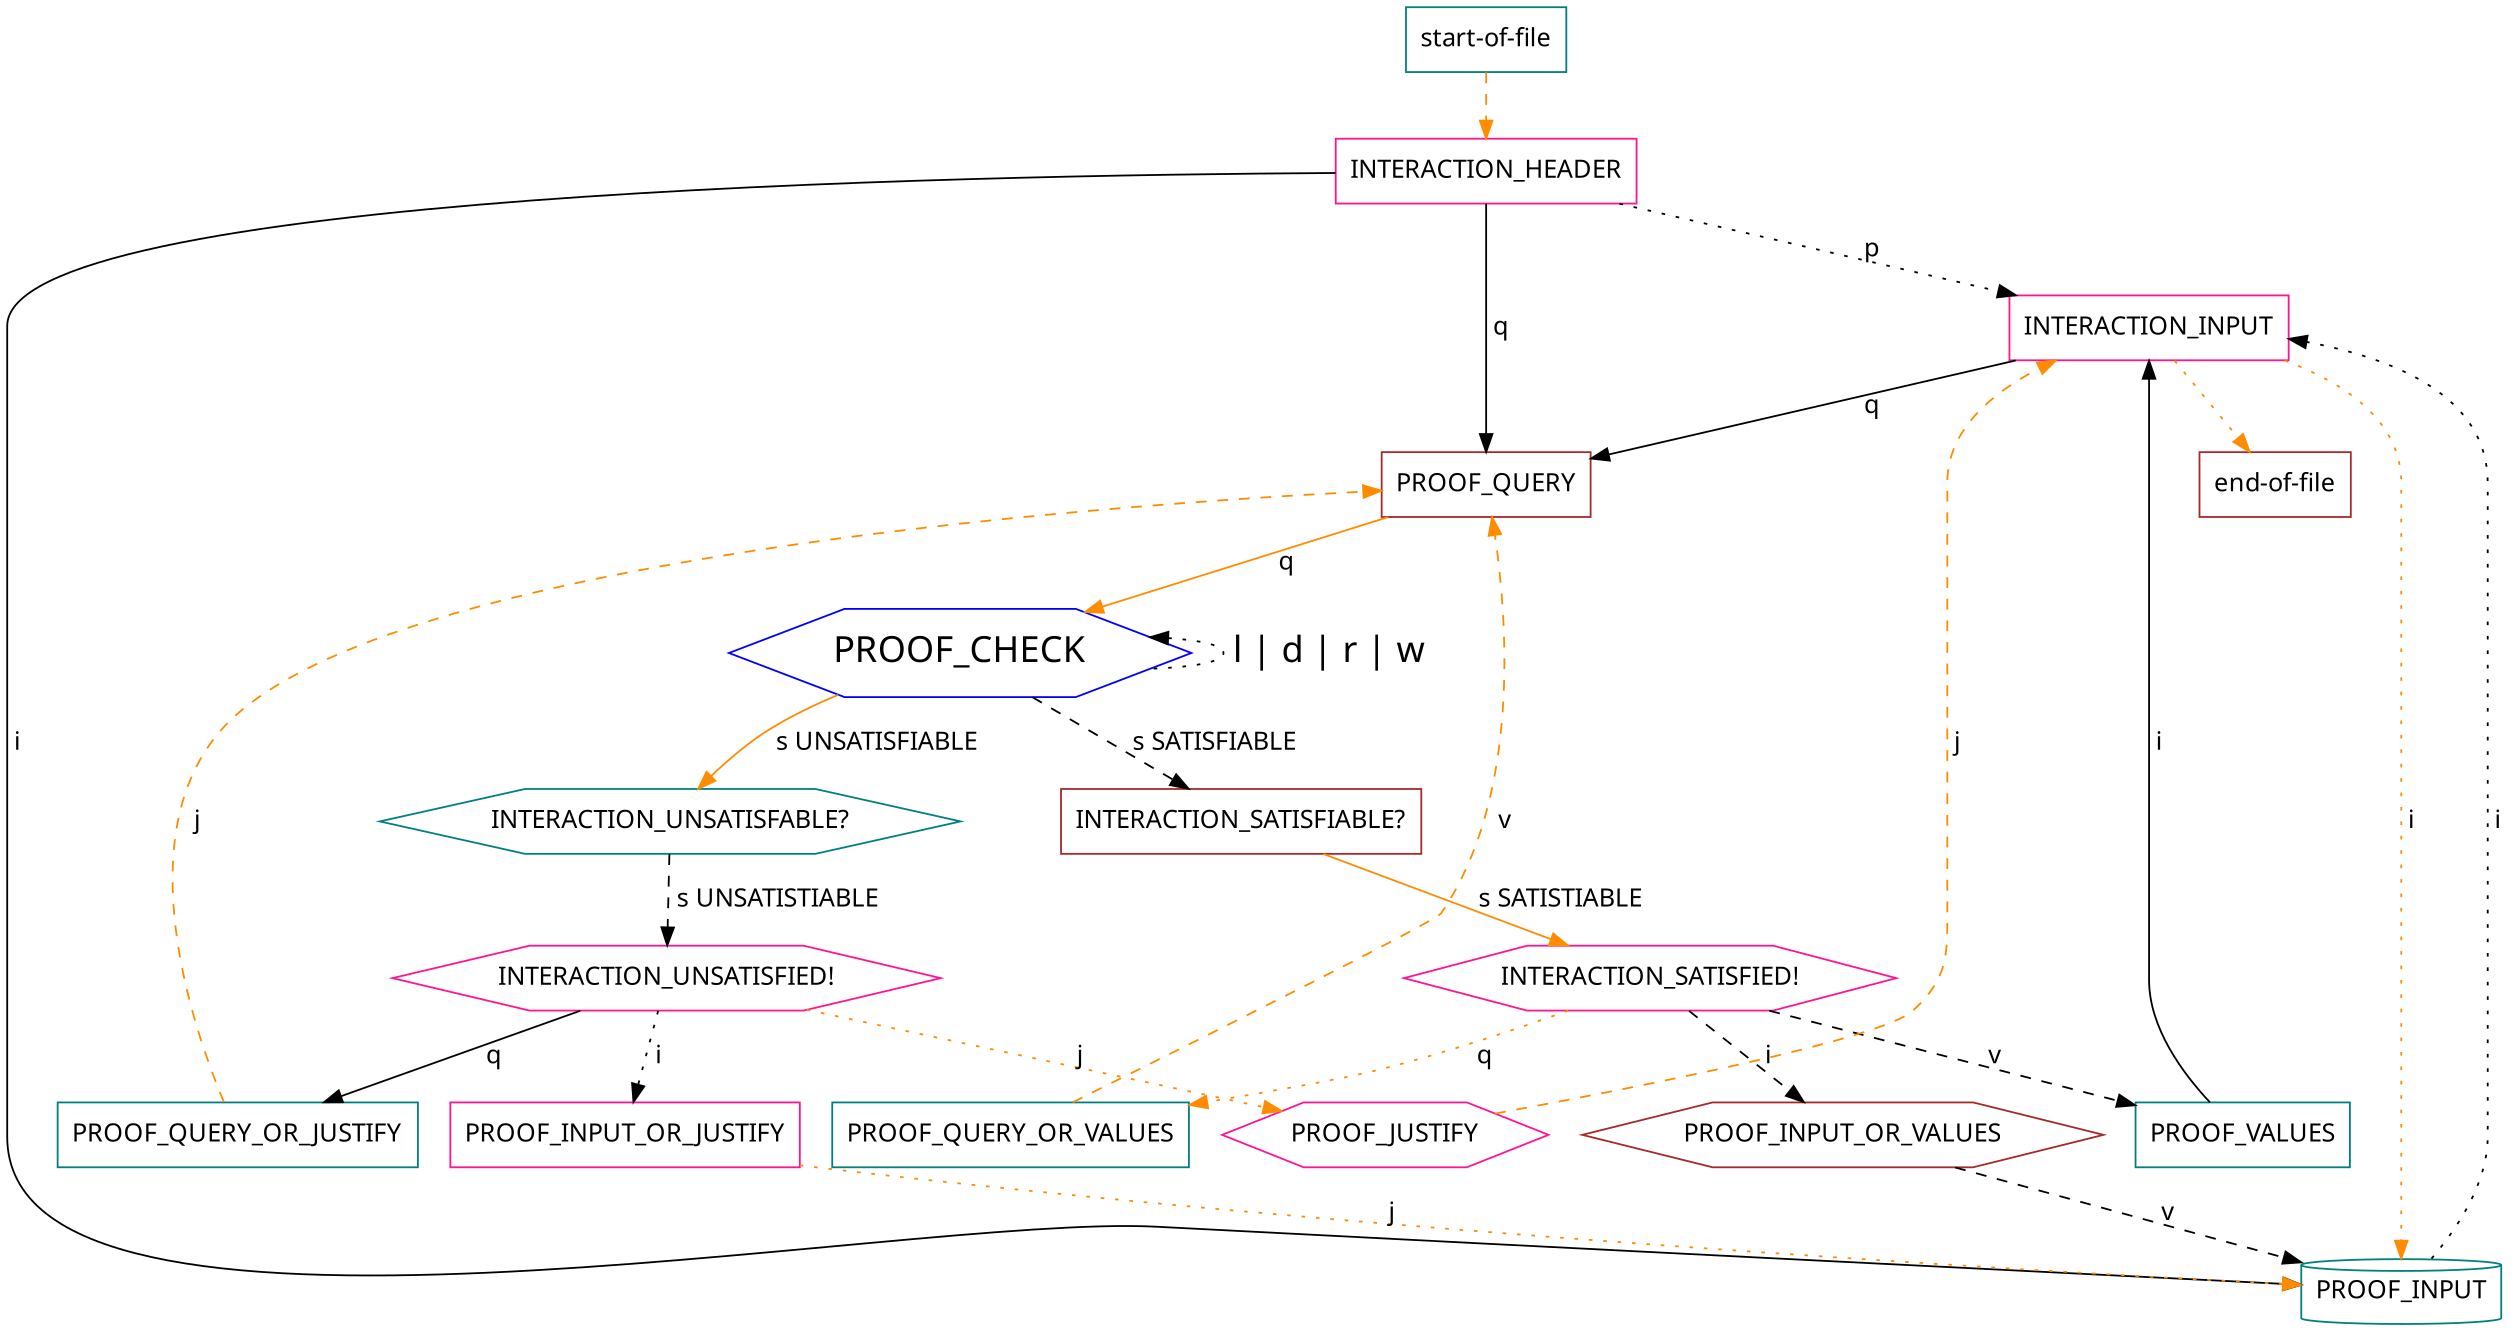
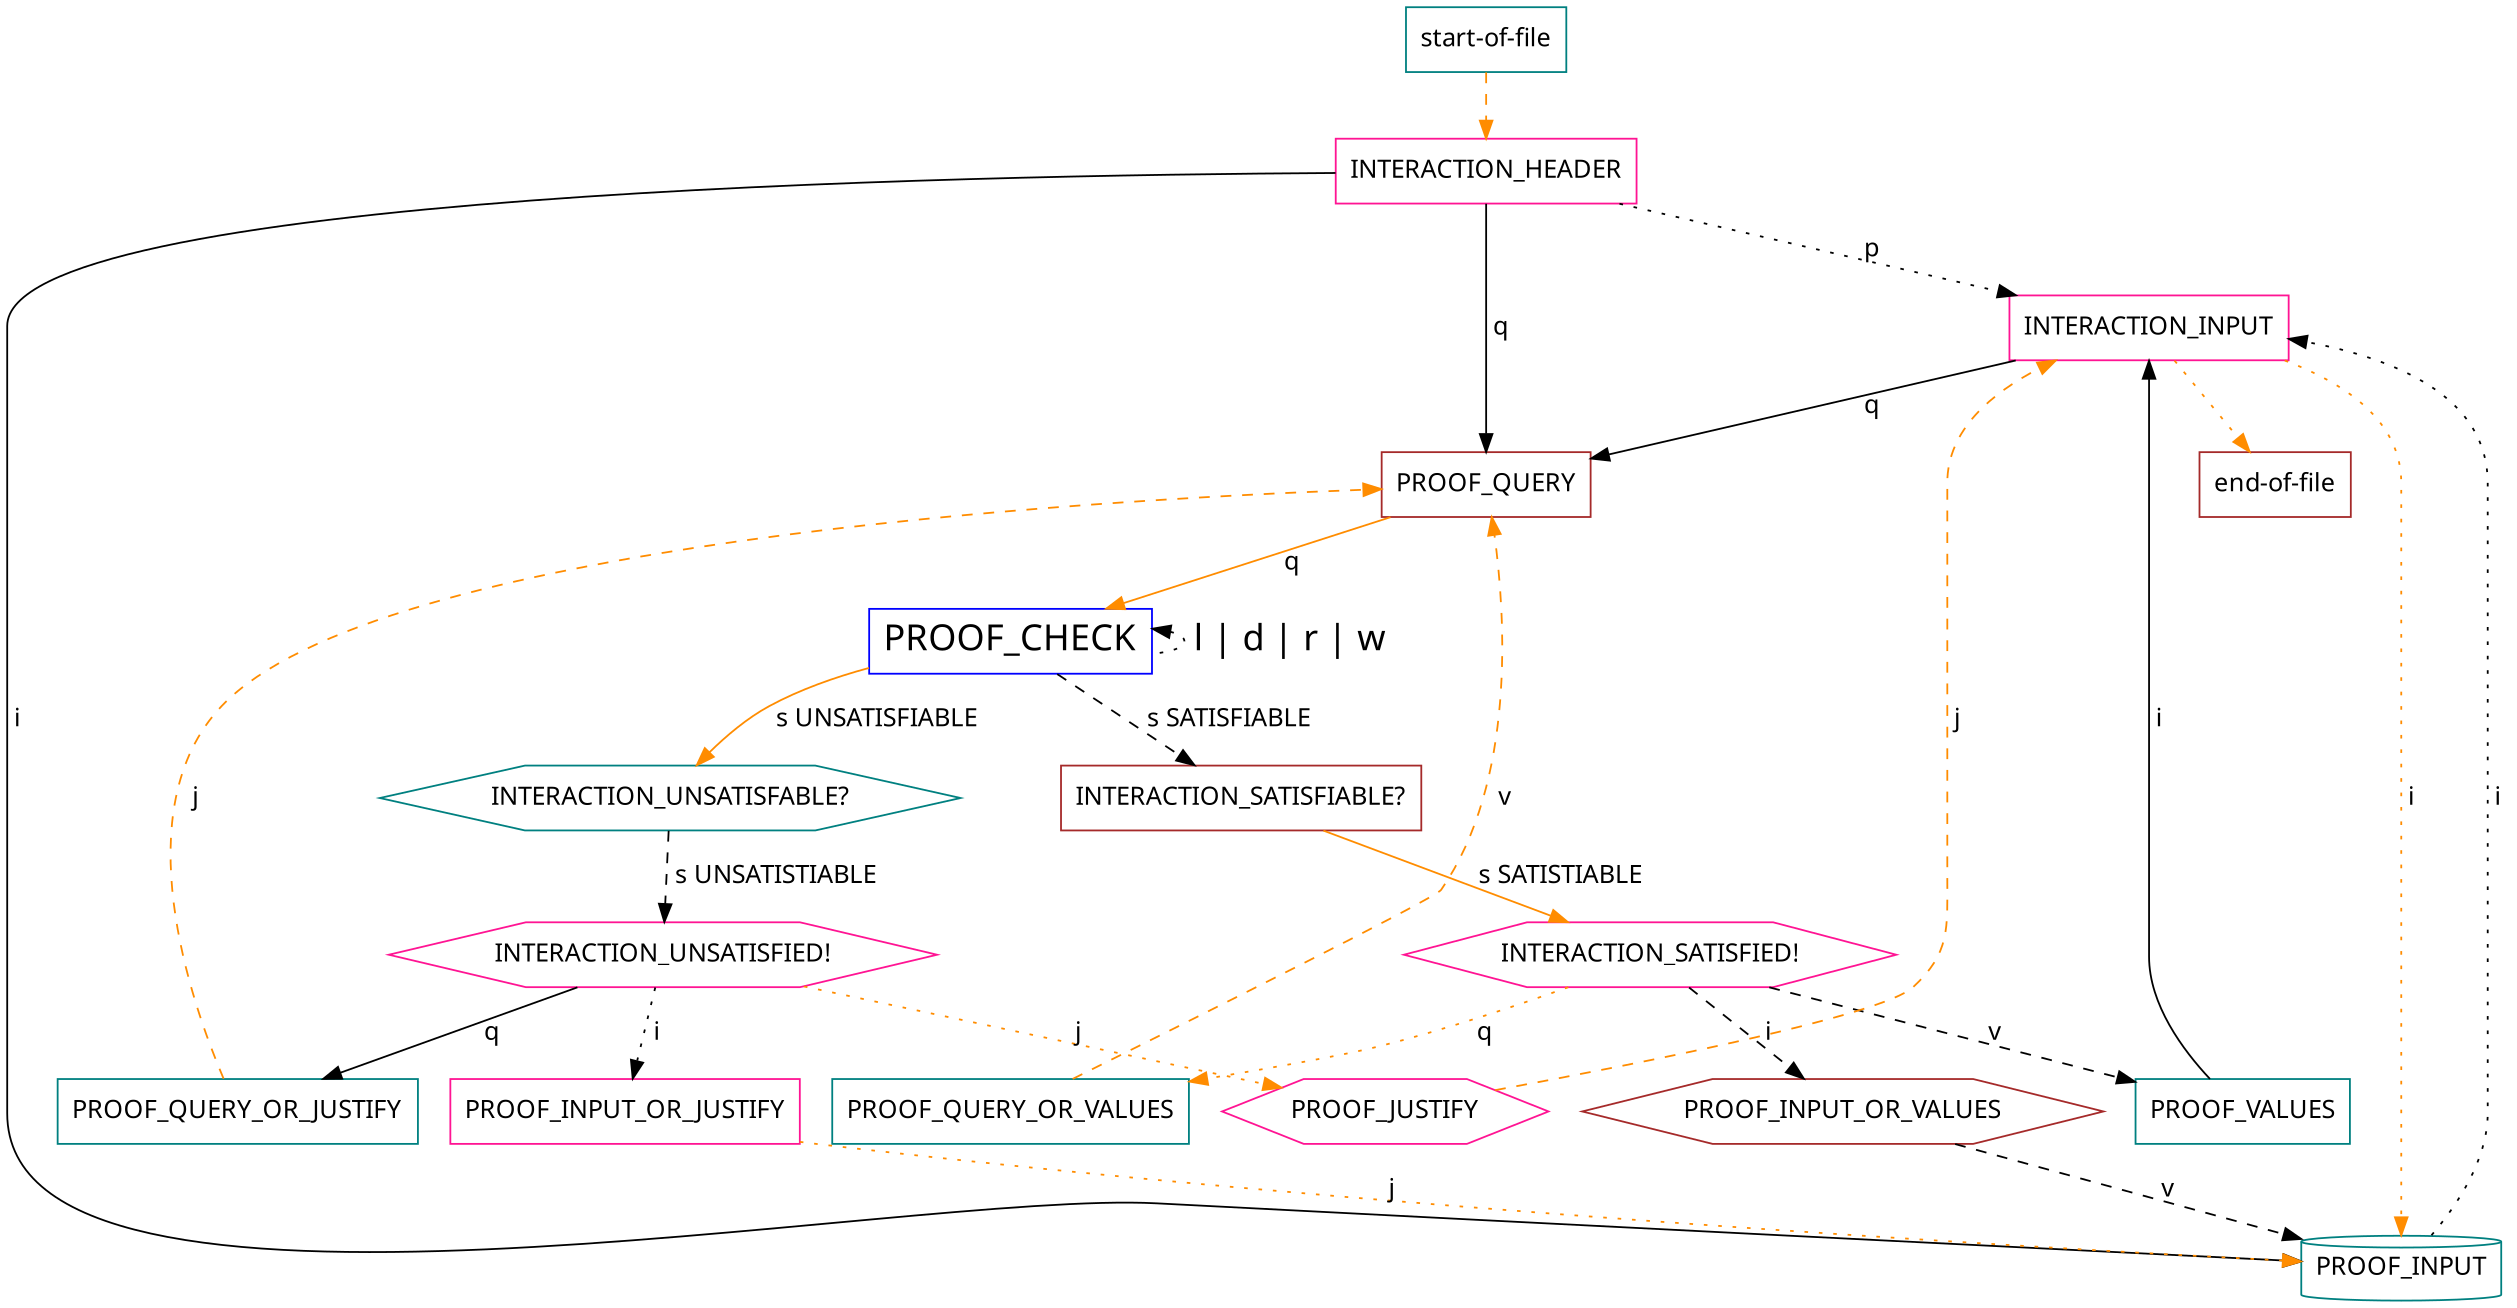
node "PROOF_CHECK": shape hexagon -> box
